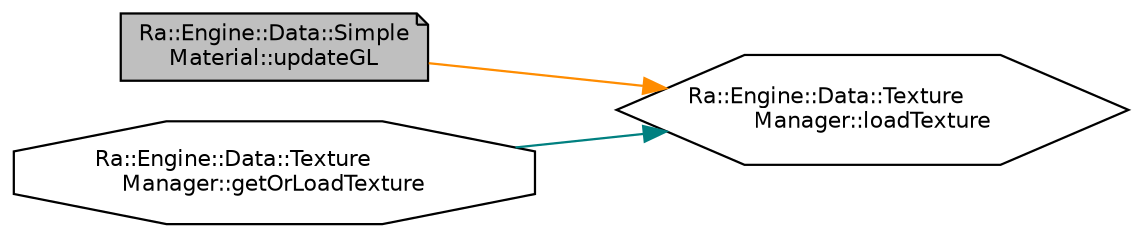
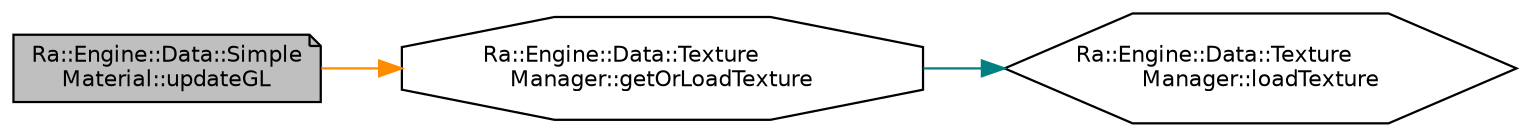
edge "Ra::Engine::Data::Simple Material::updateGL" -> "Ra::Engine::Data::Texture Manager::loadTexture": now "Ra::Engine::Data::Simple Material::updateGL" -> "Ra::Engine::Data::Texture Manager::getOrLoadTexture"
